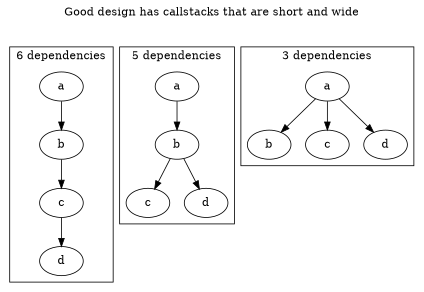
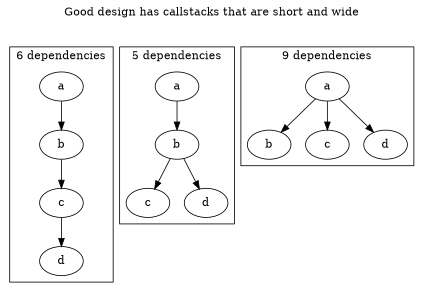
cluster "3 dependencies": label "3 dependencies" -> "9 dependencies"
